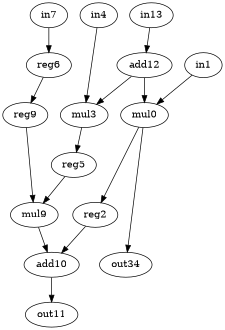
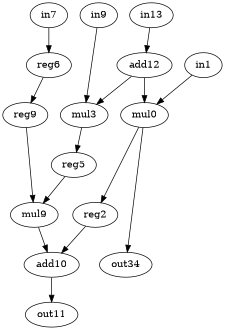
node "in4": label "in4" -> "in9"
